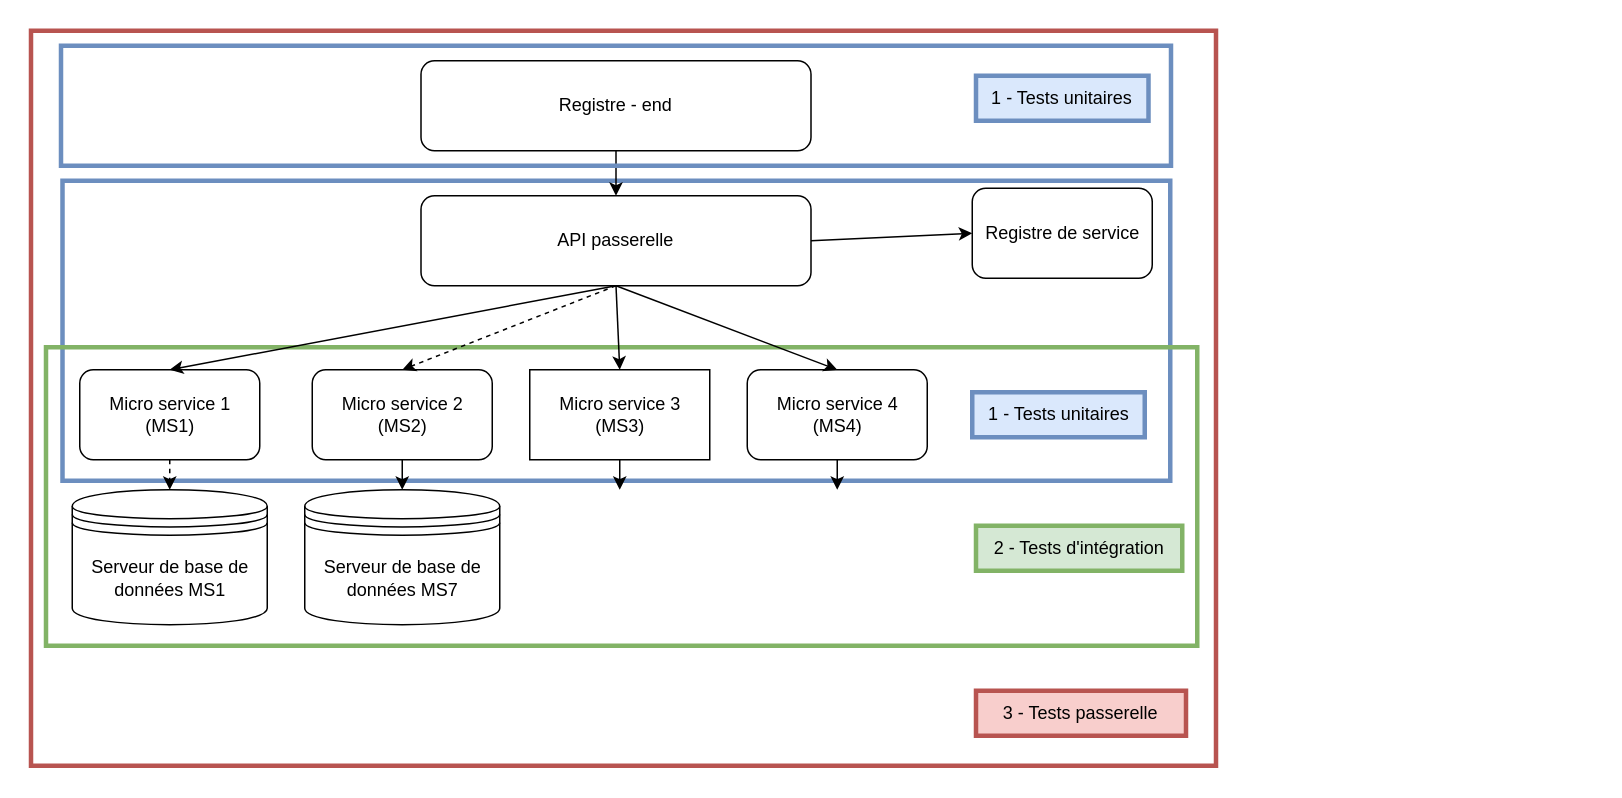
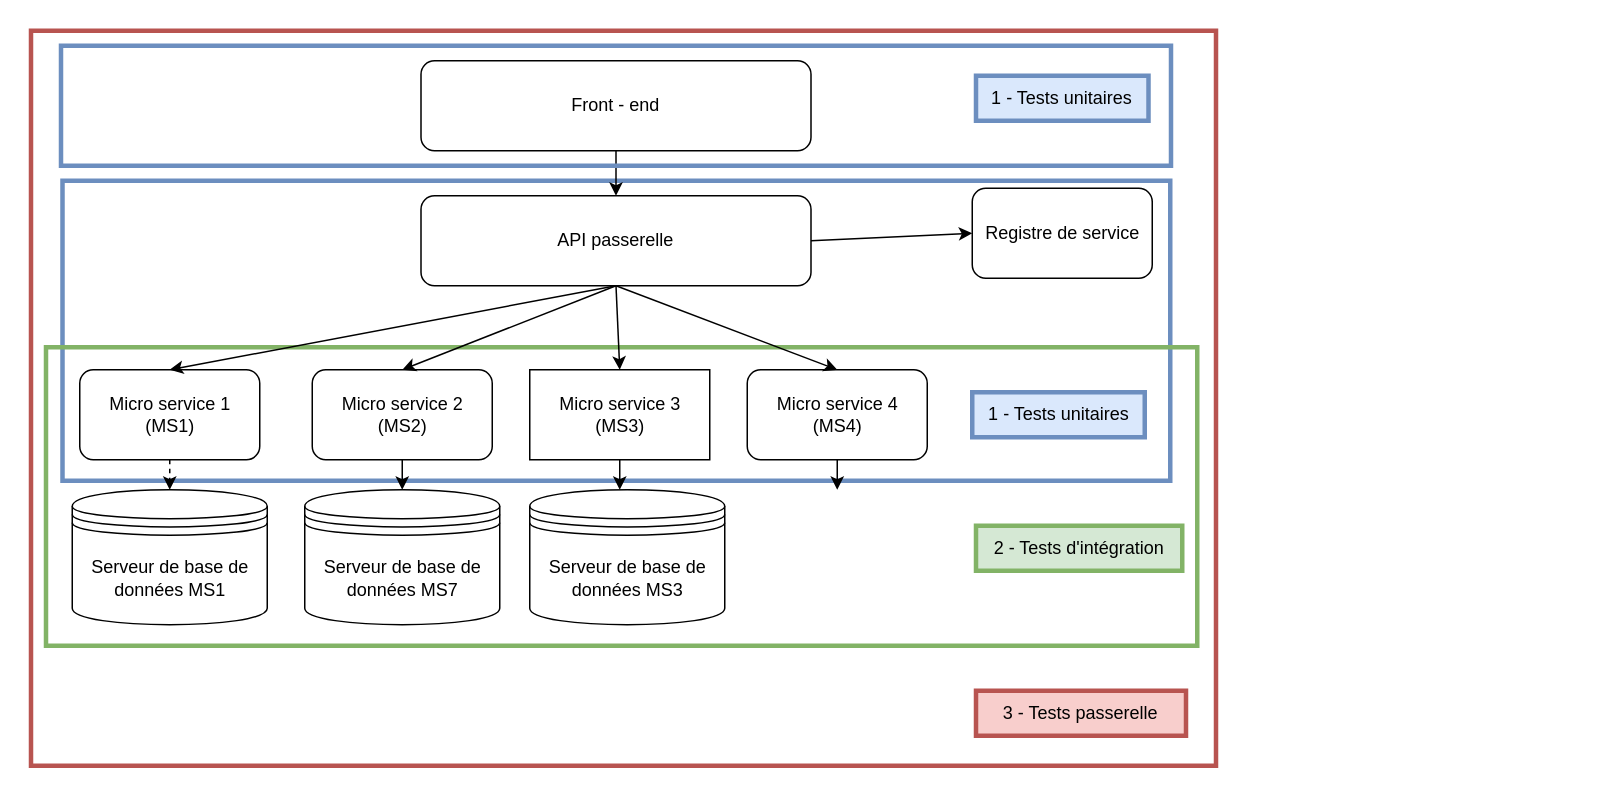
node "Registre - end": label "Registre - end" -> "Front - end"
edge "API passerelle" -> "Micro service 2 (MS2)": style dashed -> solid
node "Serveur de base de données MS3": added
